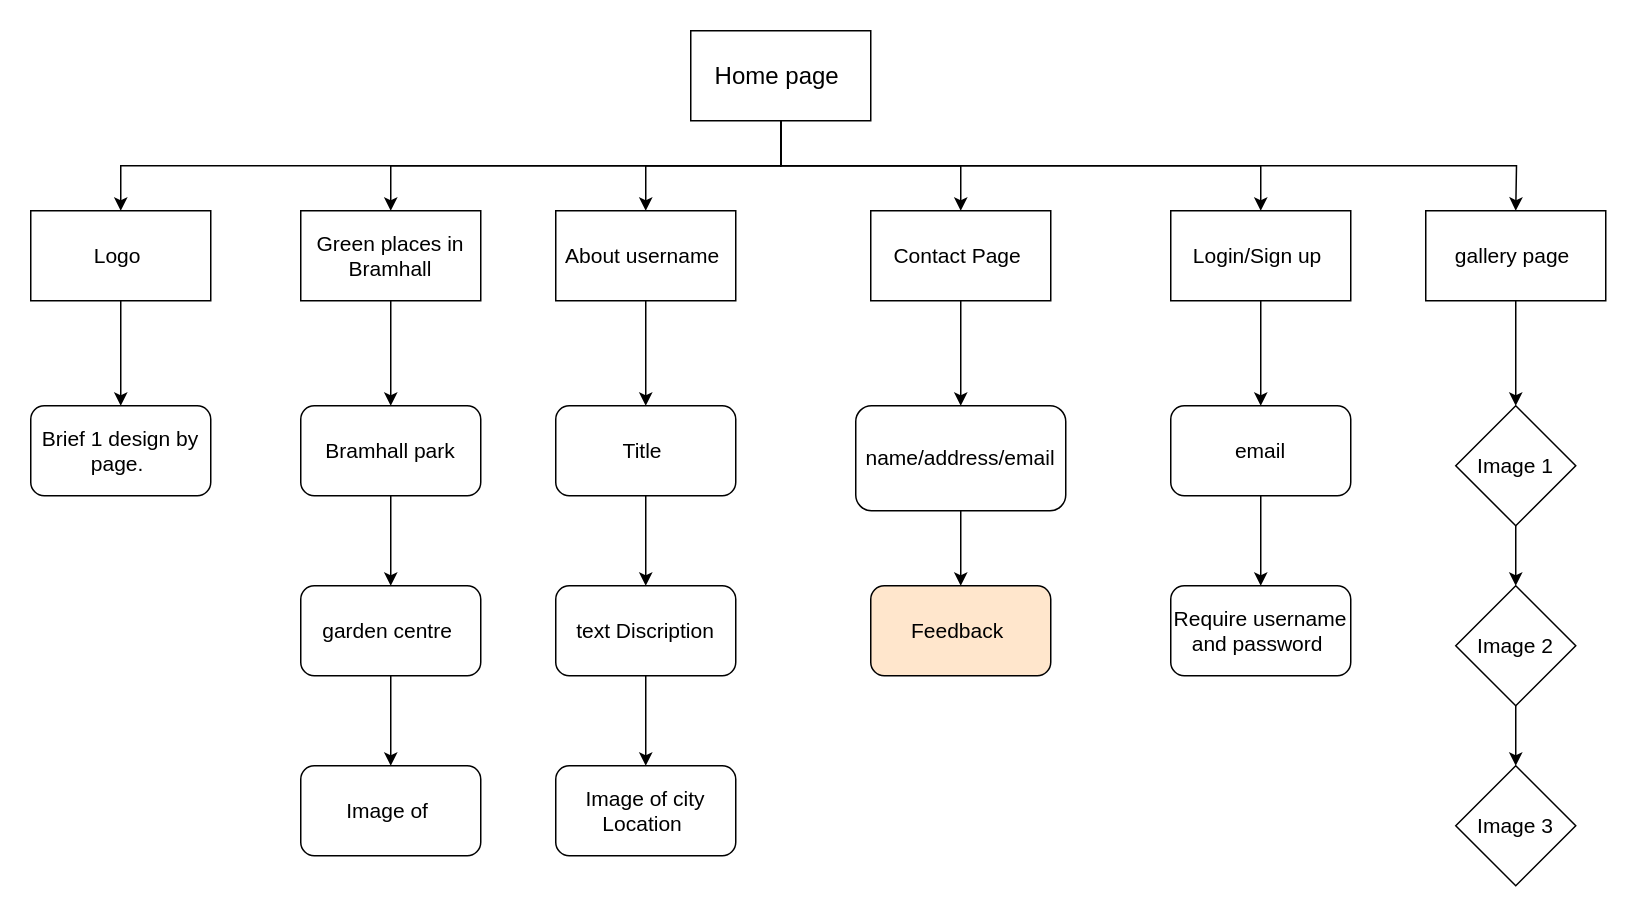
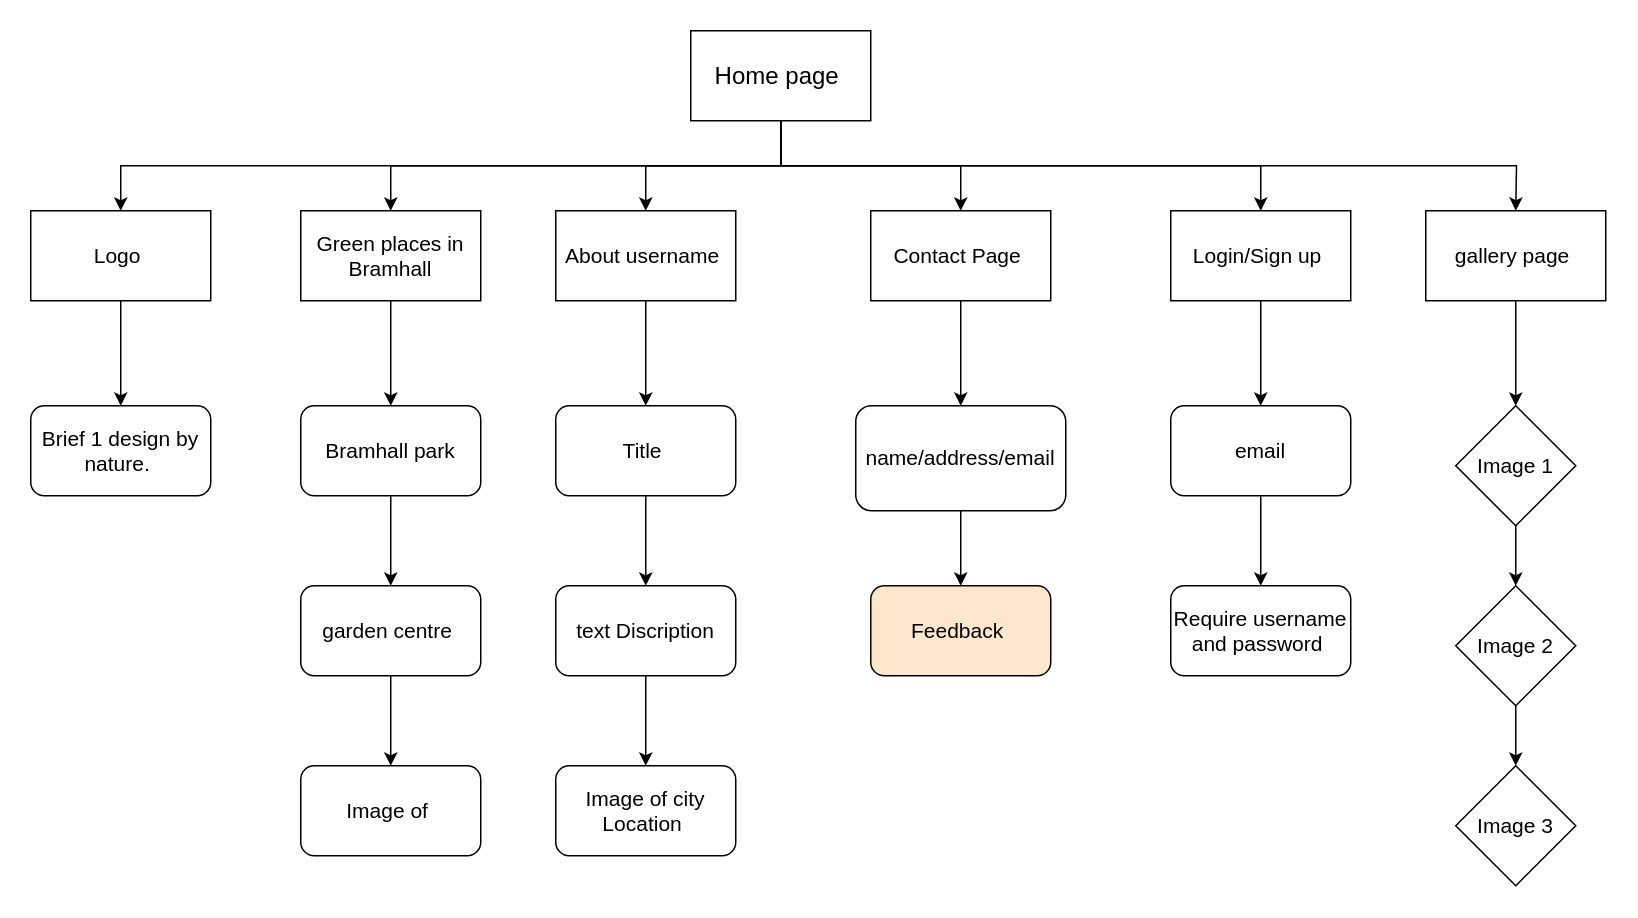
node "Brief 1 design by page.": label "Brief 1 design by page." -> "Brief 1 design by nature."
